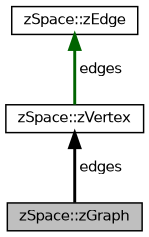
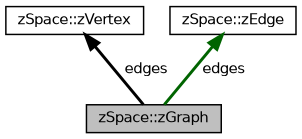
edge "zSpace::zVertex" -> "zSpace::zEdge": now "zSpace::zGraph" -> "zSpace::zEdge"
